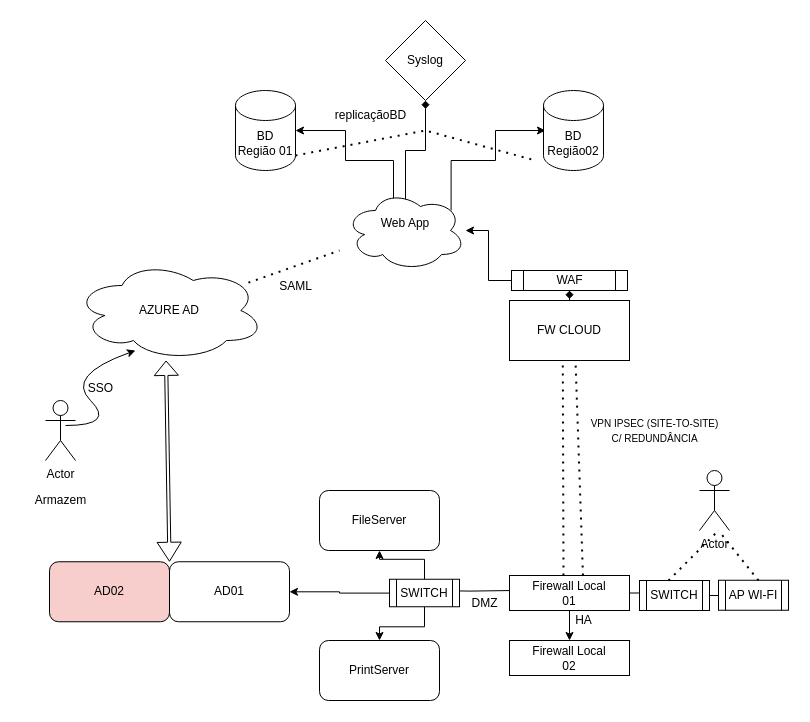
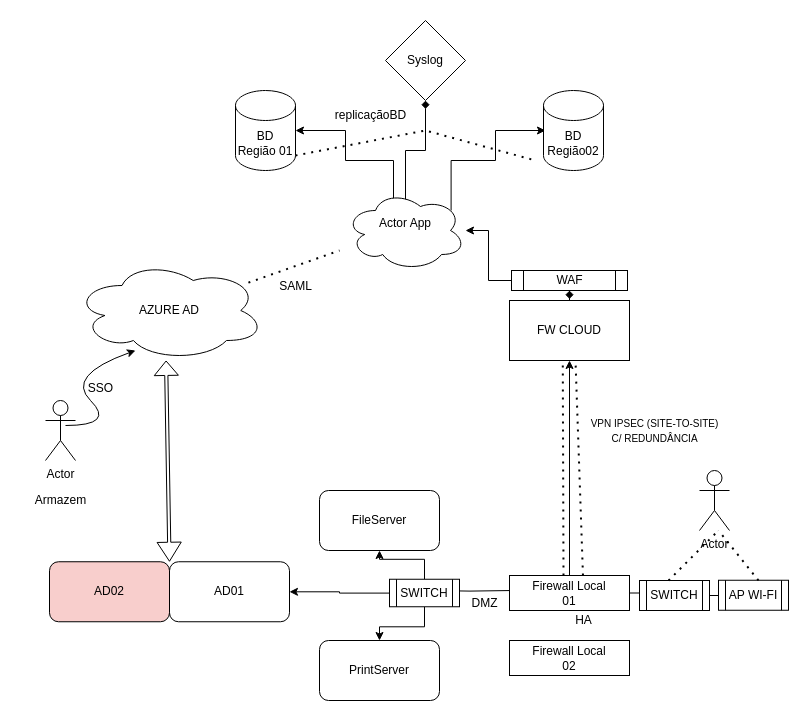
node "Web App": label "Web App" -> "Actor App"
edge "Firewall Local 01" -> "Firewall Local 02": now "Firewall Local 01" -> "FW CLOUD"
